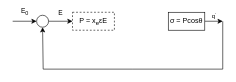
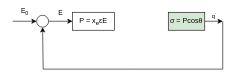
node "P = xeεE": style dashed -> solid
node "σ = Pcosθ": fillcolor #ffffff -> #d5e8d4
